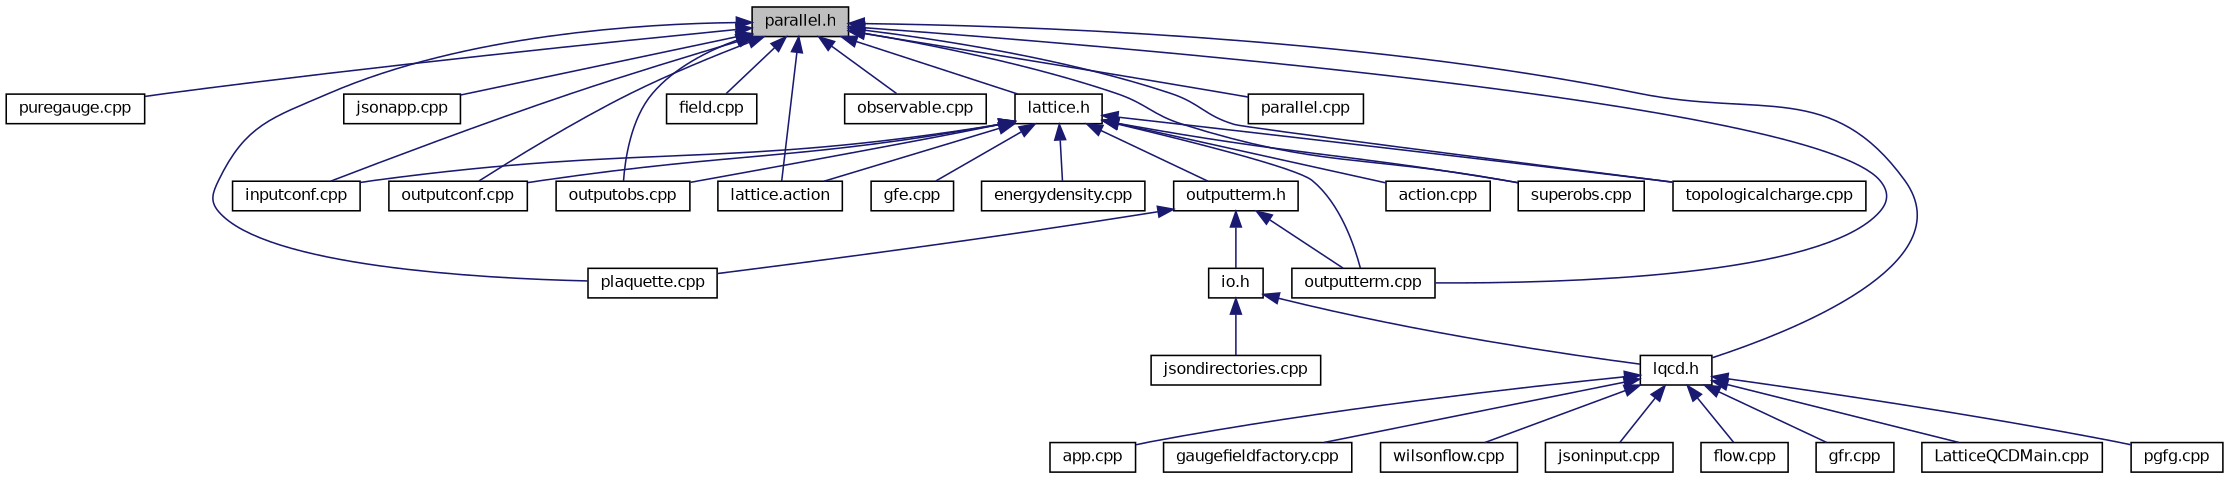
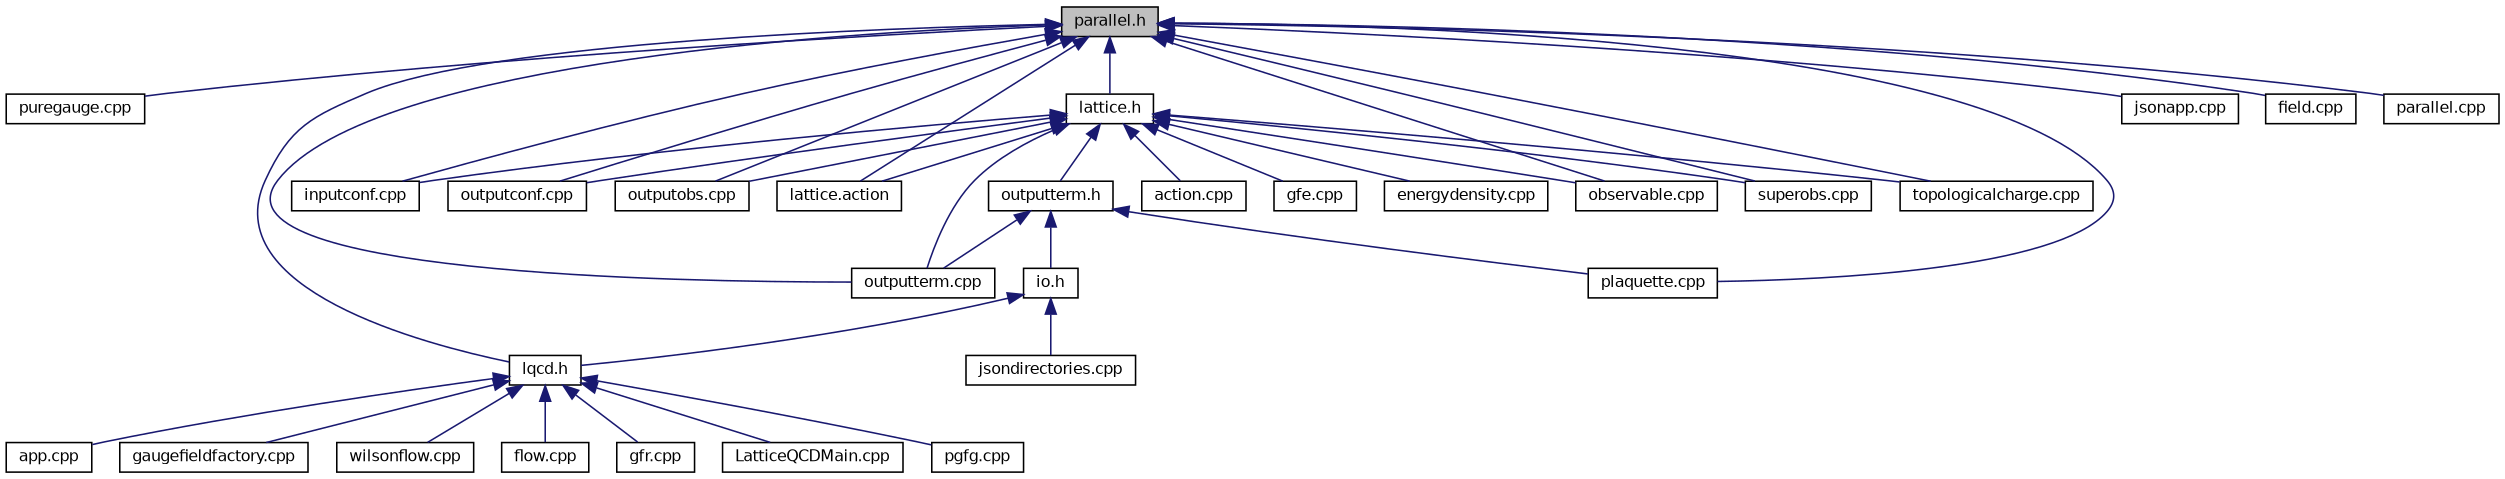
edge "observable.cpp" -> "lattice.h": added
node "jsoninput.cpp": removed
